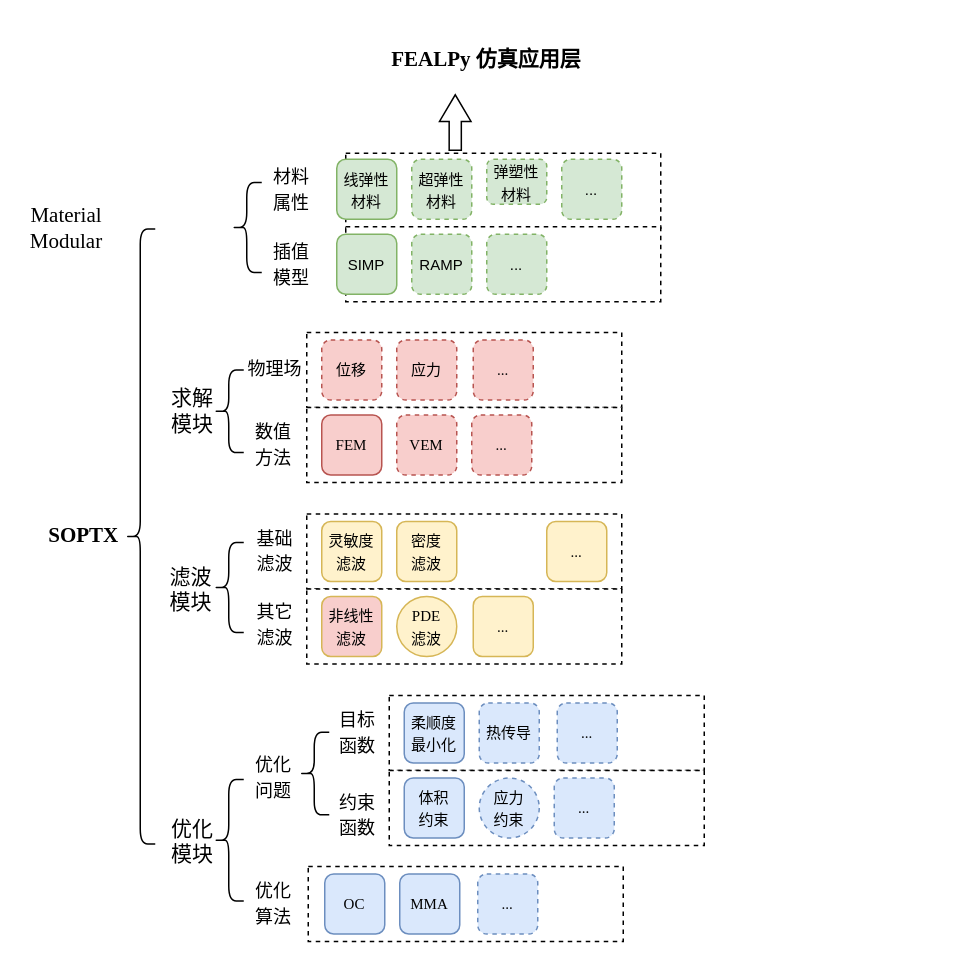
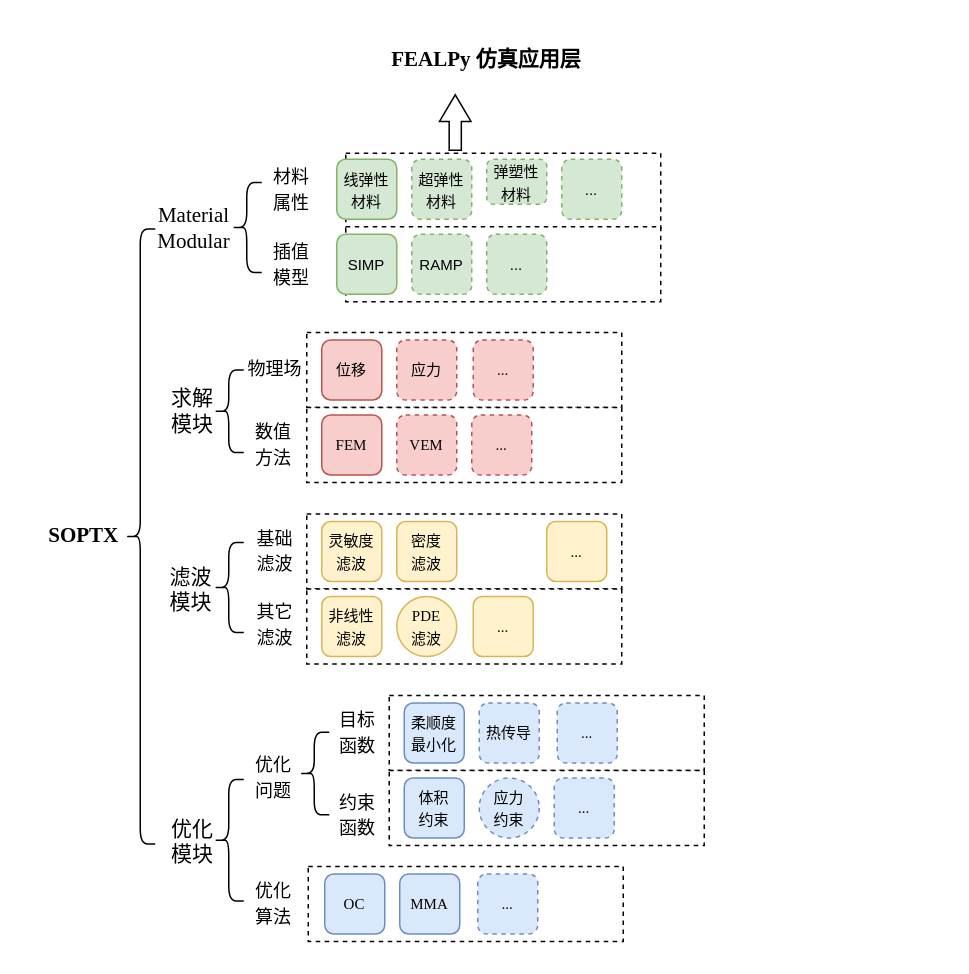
node "Material Modular": moved (67, 229) -> (194, 229)
node "位移": style dashed -> solid
node "非线性滤波": fillcolor #f8cecc -> #fff2cc
